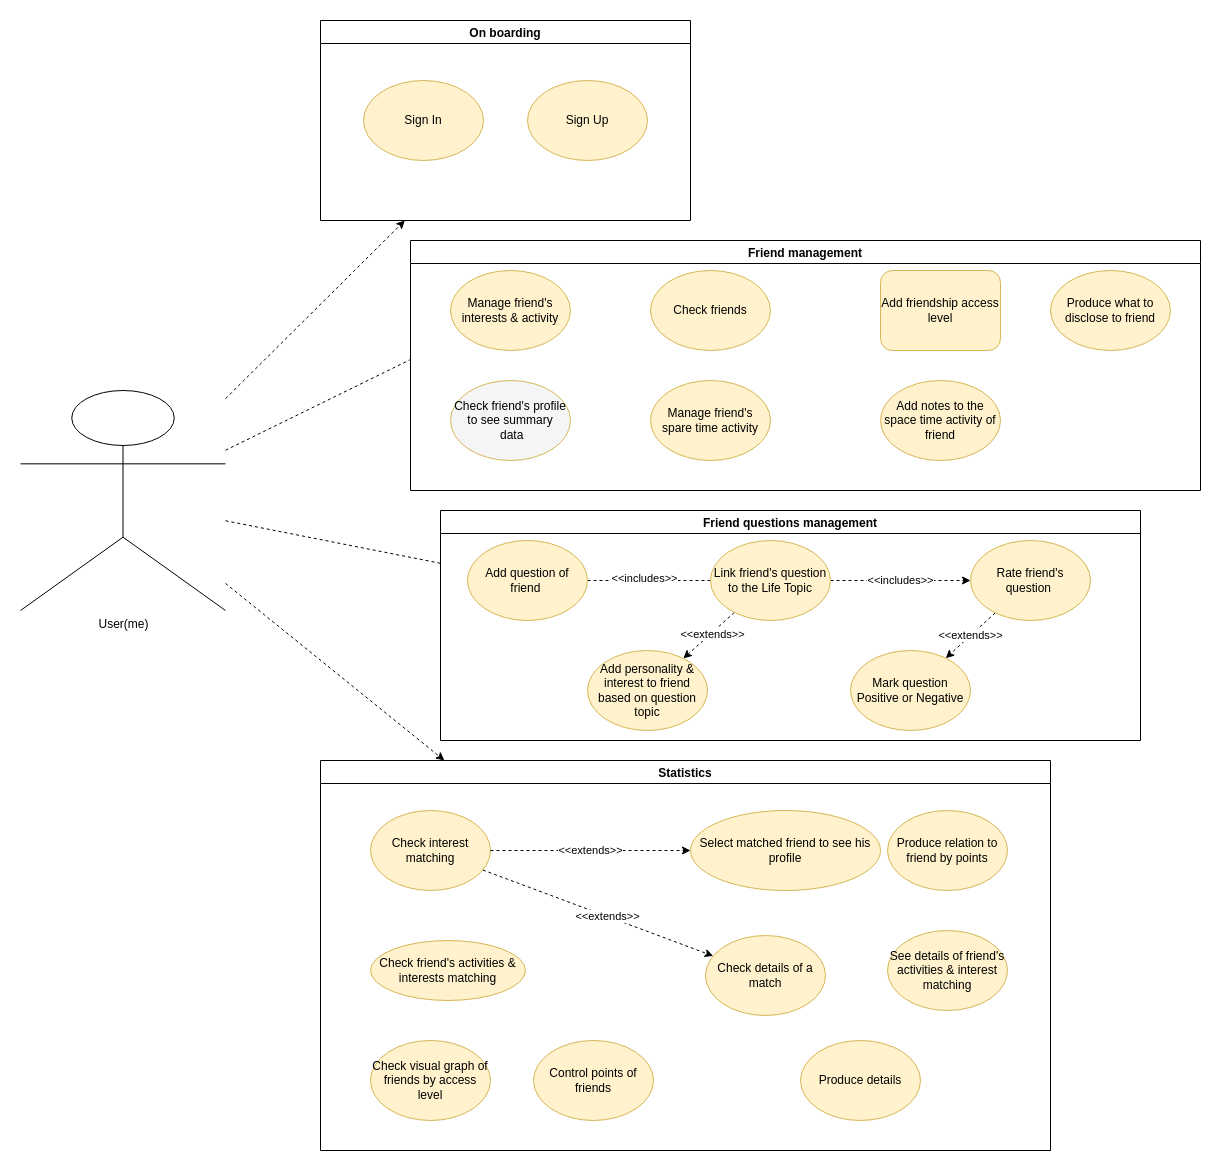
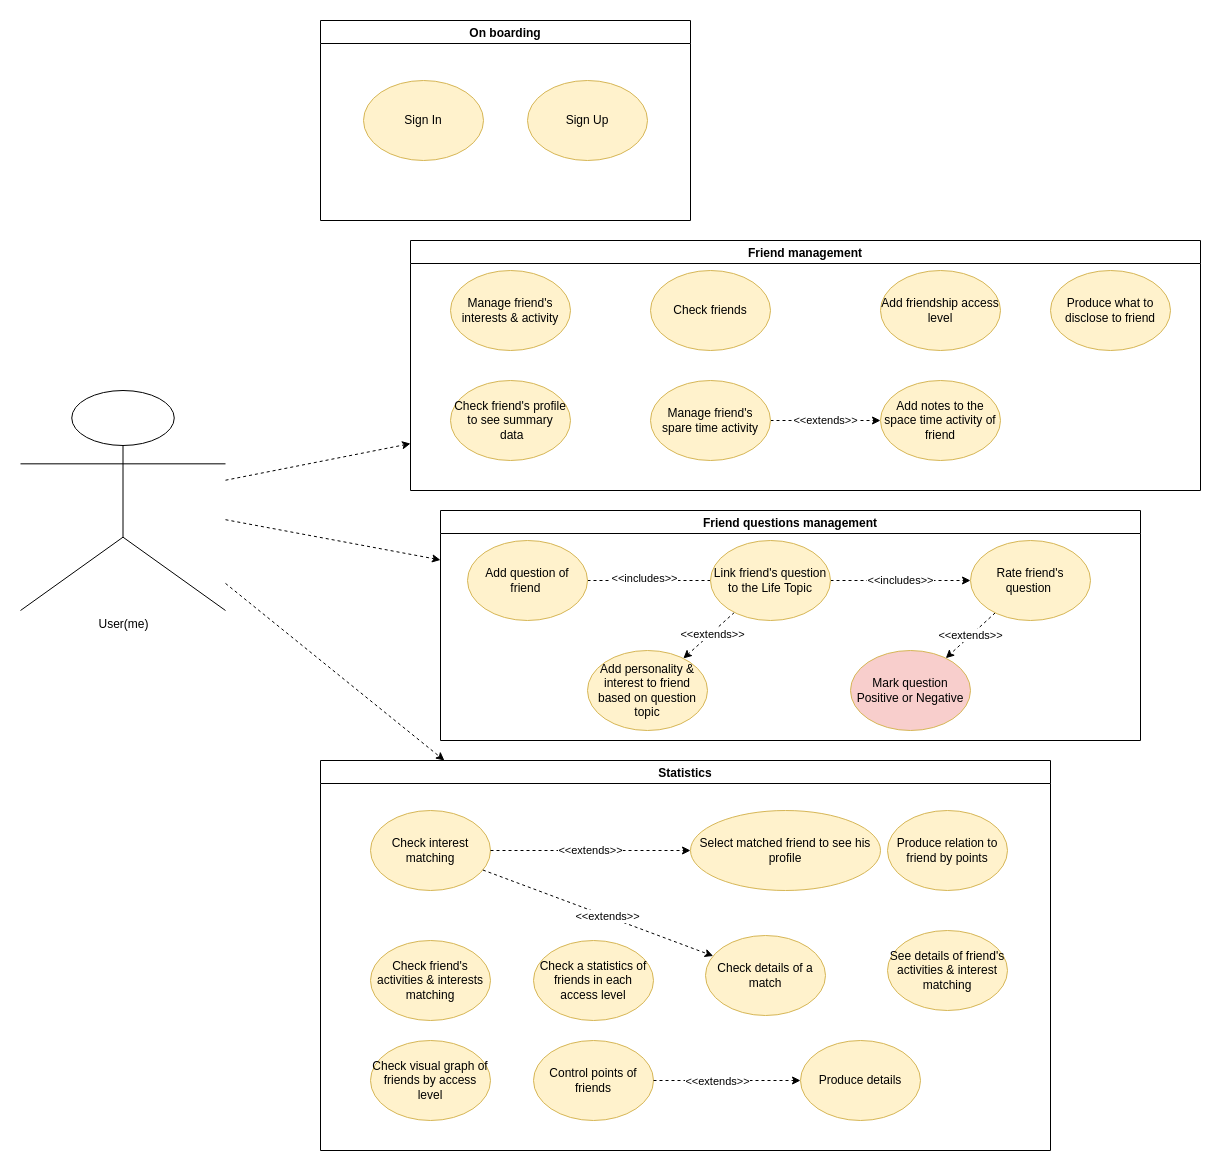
node "Add friendship access level": shape rounded rectangle -> ellipse
edge "User(me)" -> "On boarding": removed
edge "User(me)" -> "Manage friend's interests & activity": now "User(me)" -> "Friend management"
node "Check friend's profile to see summary data": fillcolor #f5f5f5 -> #fff2cc
edge "Manage friend's spare time activity" -> "Add notes to the space time activity of friend": added, label "<<extends>>"
edge "User(me)" -> "Add question of friend": now "User(me)" -> "Friend questions management"
node "Mark question Positive or Negative": fillcolor #fff2cc -> #f8cecc
node "Check friend's activities & interests matching": size 155x60 -> 120x80
node "Check a statistics of friends in each access level": added
edge "Control points of friends" -> "Produce details": added, label "<<extends>>"
